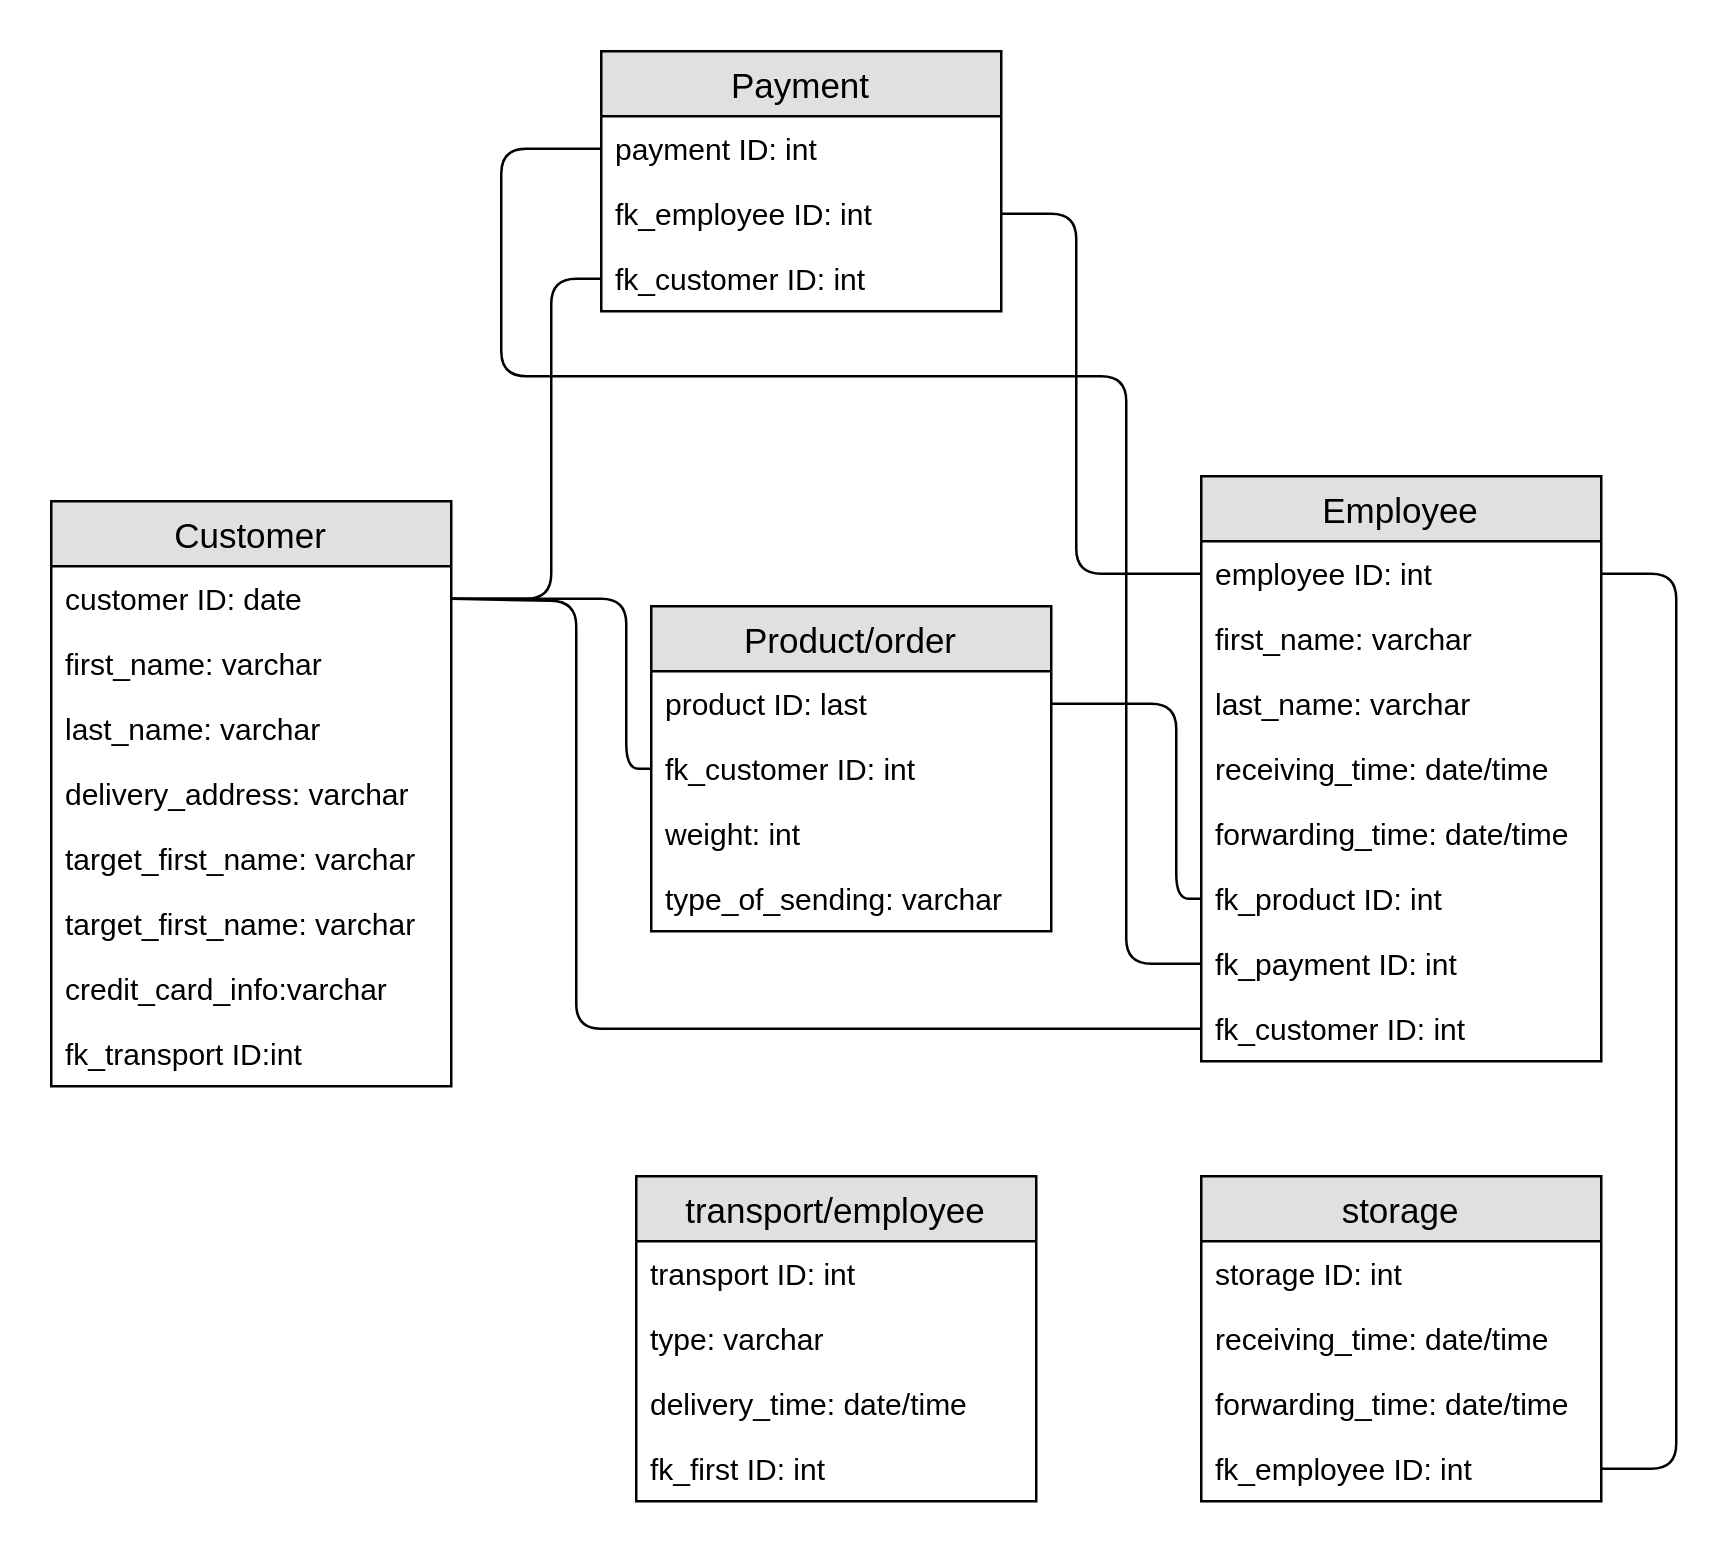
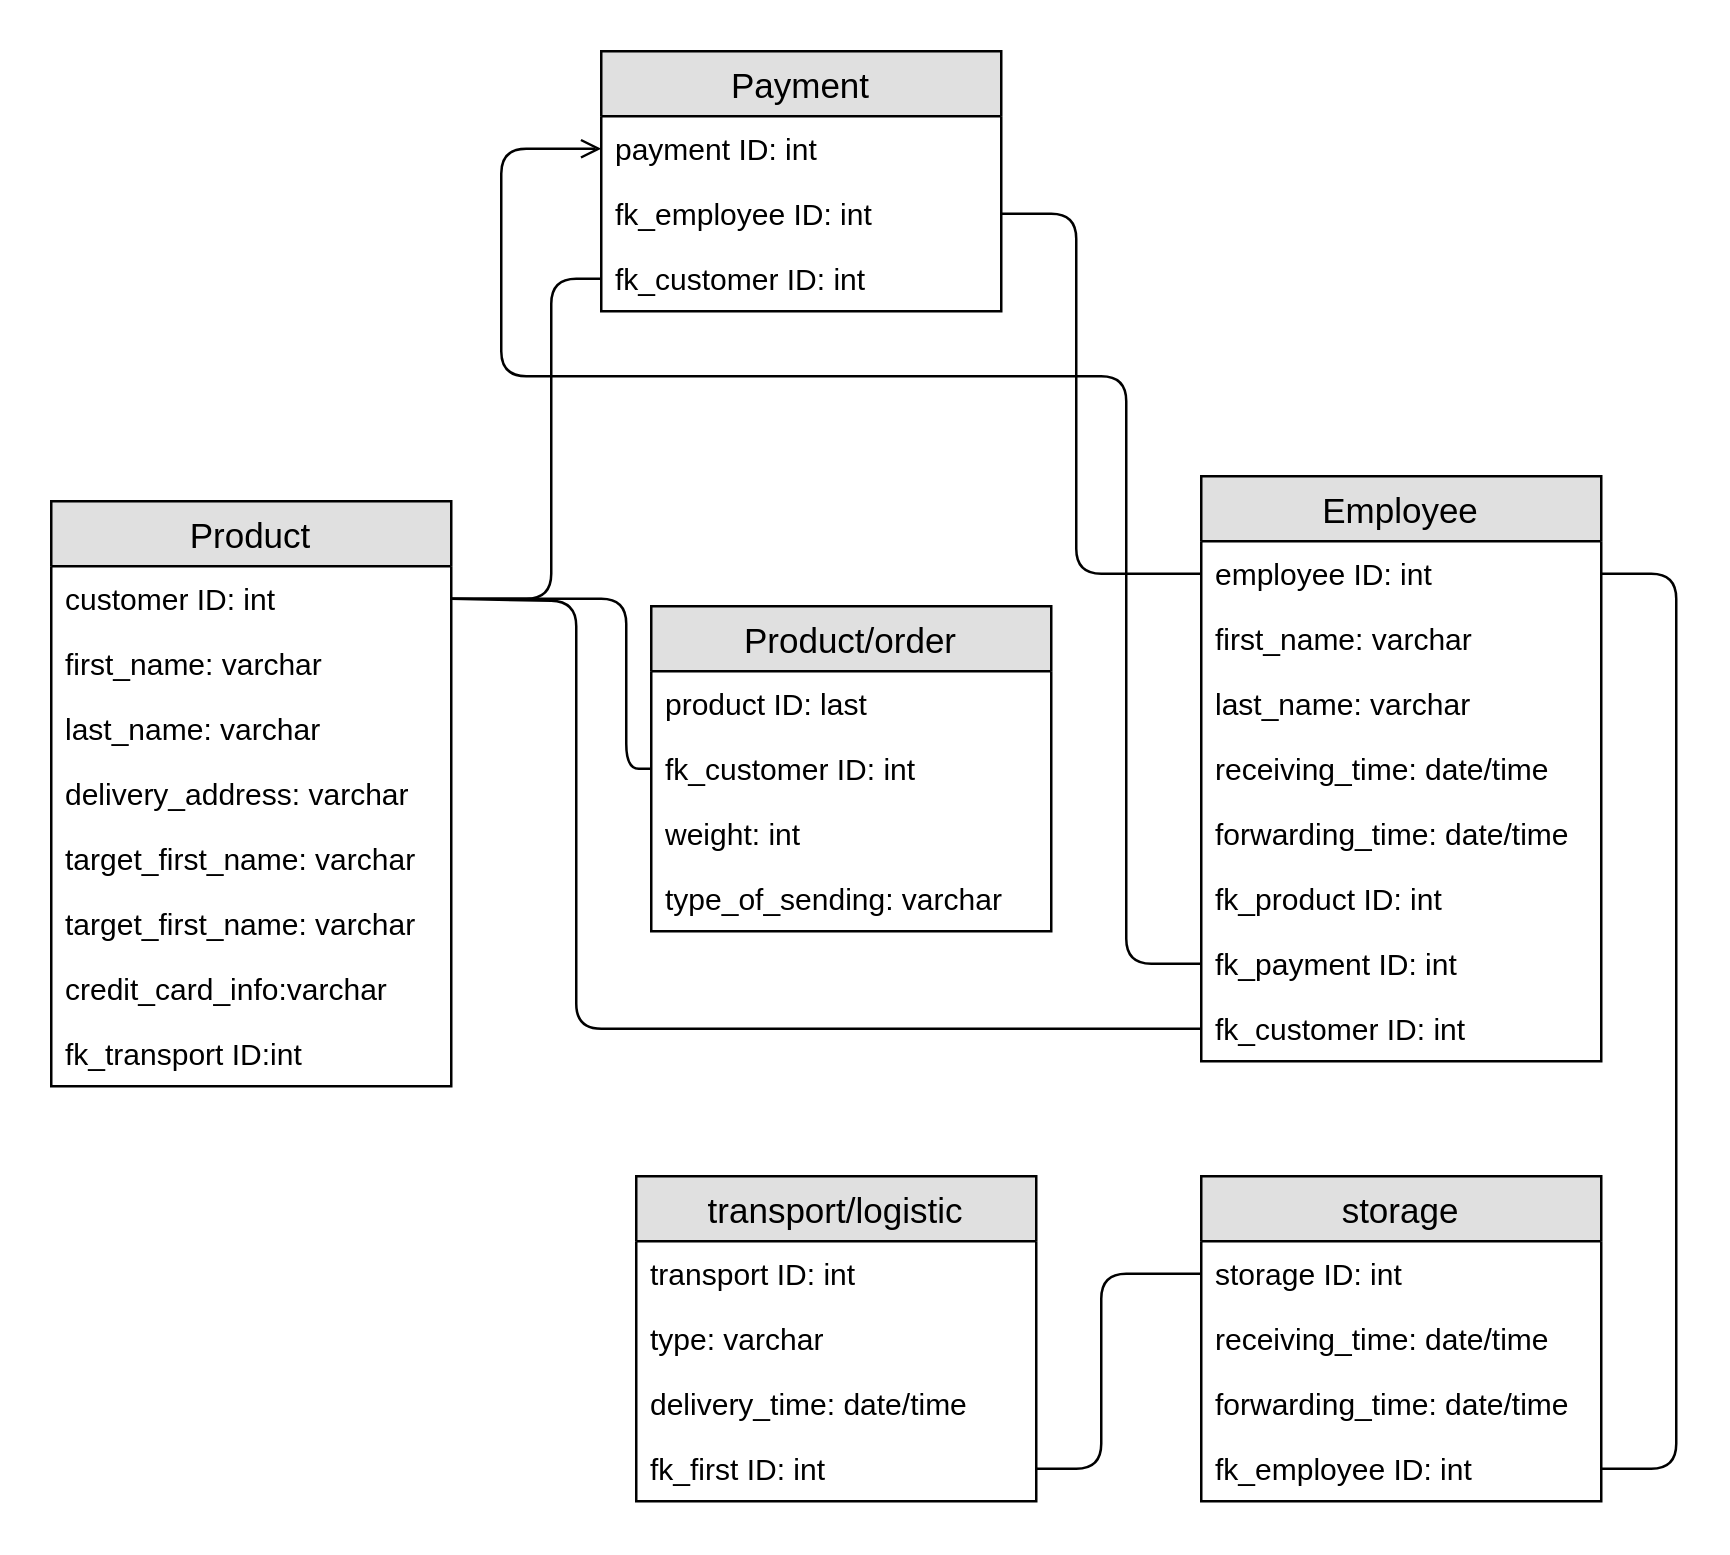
edge "payment ID: int" -- "fk_payment ID: int": arrowhead none -> open
node "Customer": label "Customer" -> "Product"
node "customer ID: date": label "customer ID: date" -> "customer ID: int"
edge "product ID: last" -- "fk_product ID: int": removed
node "transport/employee": label "transport/employee" -> "transport/logistic"
edge "storage ID: int" -- "fk_first ID: int": added
